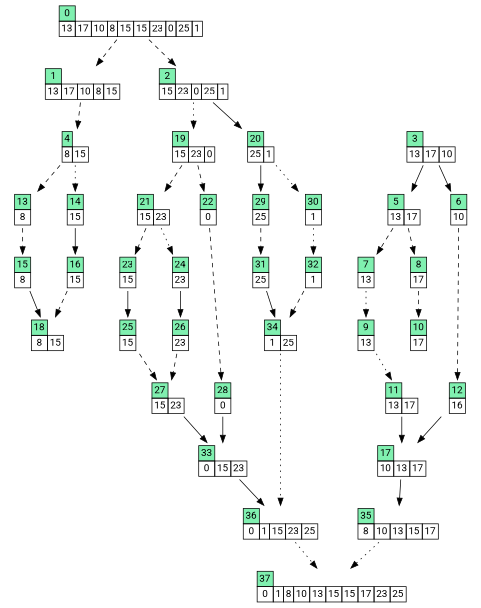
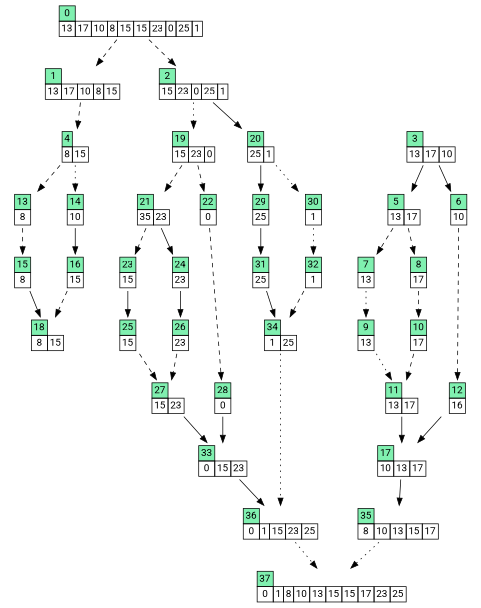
node "14": text "15" -> "10"
node "21": text "15" -> "35"
edge "29" -> "31": style dashed -> solid
edge "21" -> "24": style dotted -> solid
edge "10" -> "11": added
